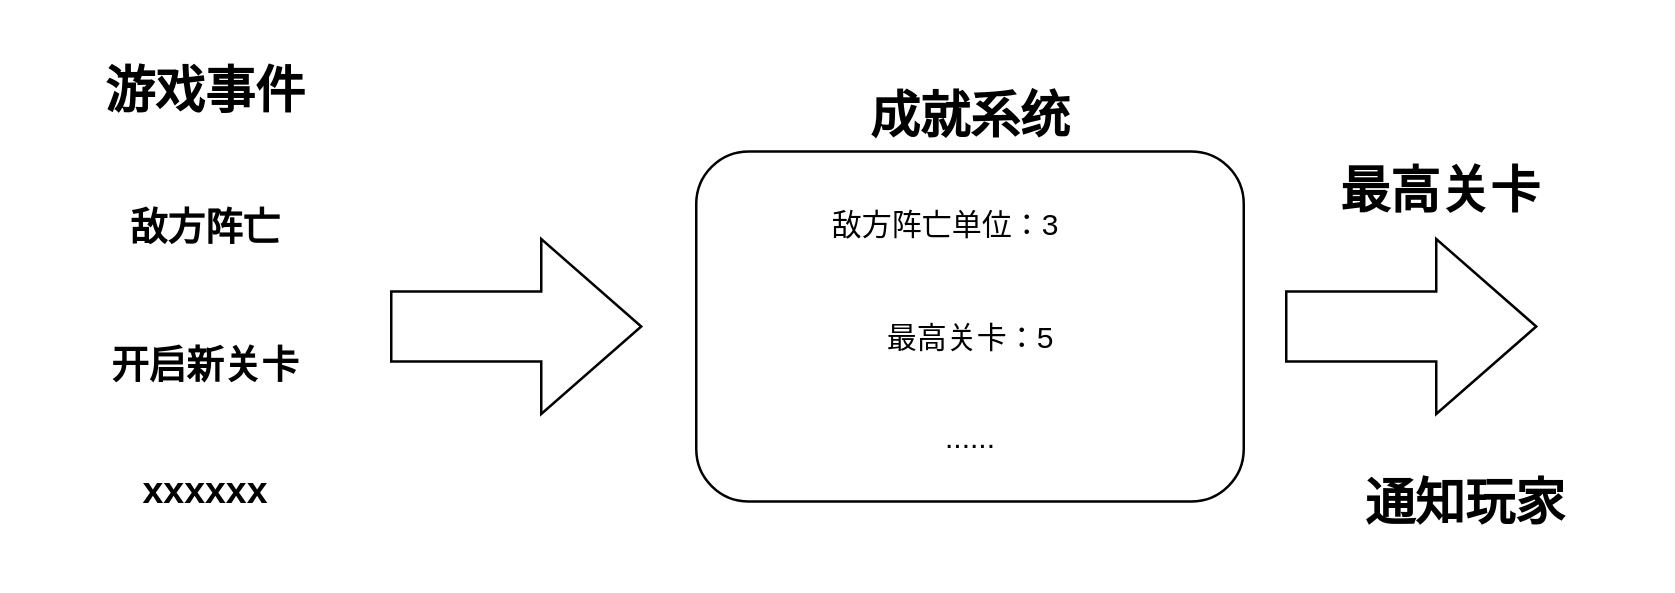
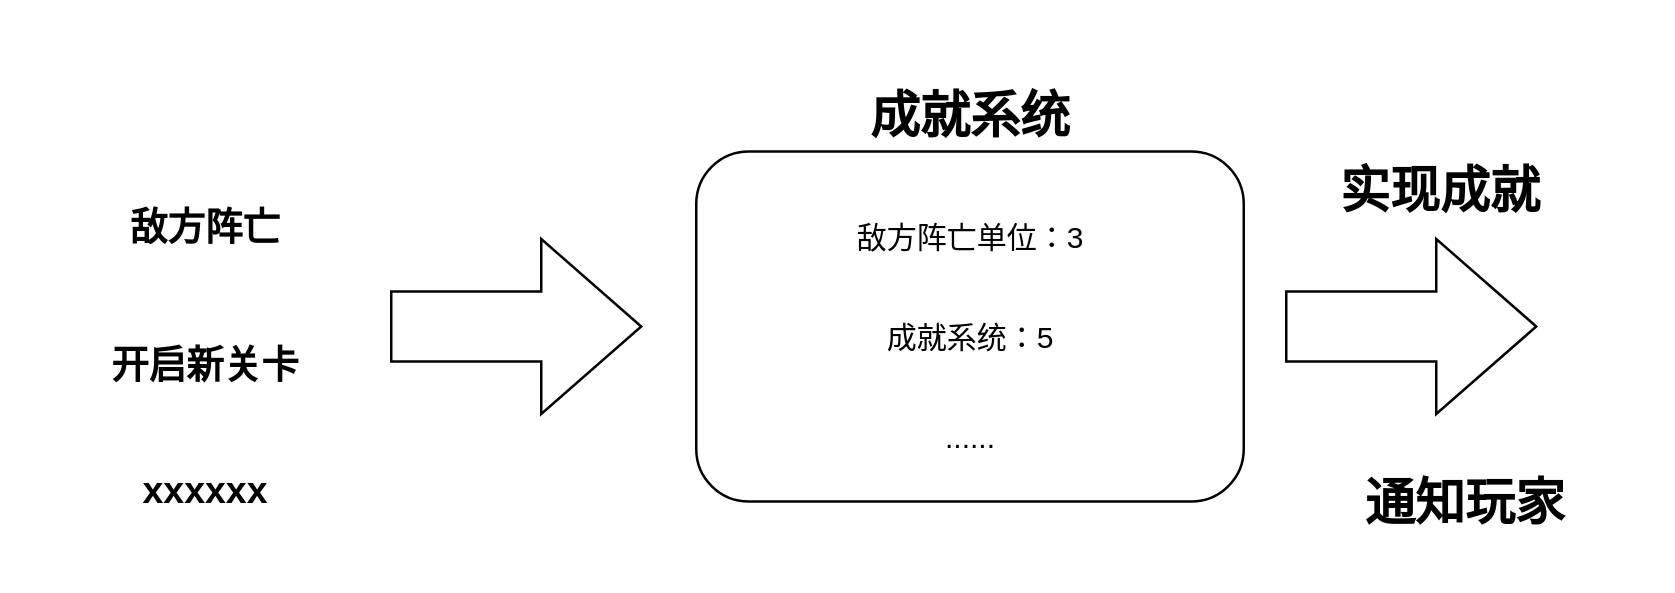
node "游戏事件": removed
node "最高关卡": label "最高关卡" -> "实现成就"
node "敌方阵亡单位：3": moved (946, 226) -> (971, 239)
node "最高关卡：5": label "最高关卡：5" -> "成就系统：5"
